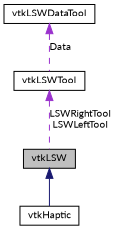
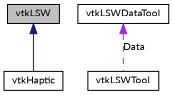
edge "vtkLSW" -> "vtkLSWTool": removed, label "LSWRightTool LSWLeftTool"
